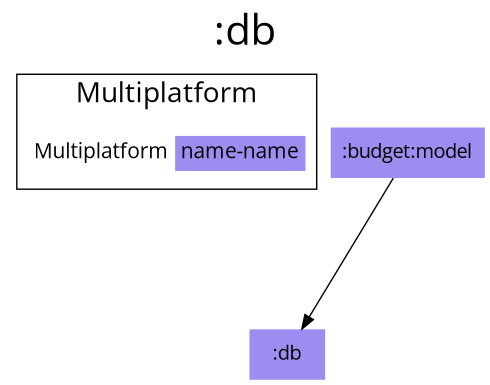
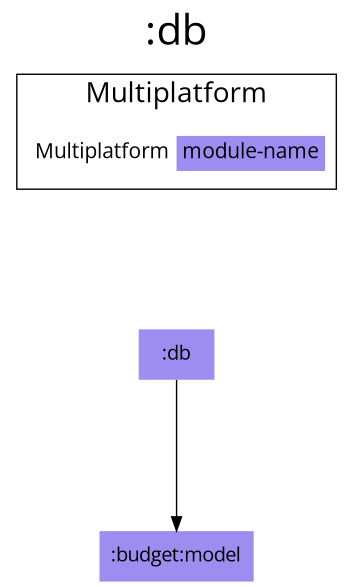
node "Multiplatform": text "name-name" -> "module-name"
edge ":budget:model" -> ":db": reversed
